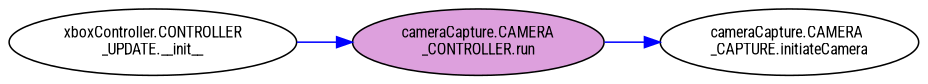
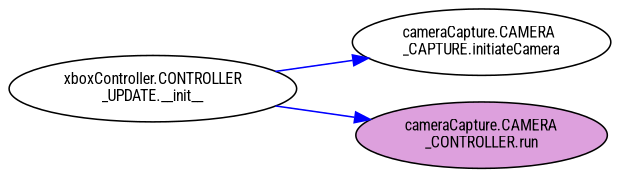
edge "cameraCapture.CAMERA _CONTROLLER.run" -> "cameraCapture.CAMERA _CAPTURE.initiateCamera": now "xboxController.CONTROLLER _UPDATE.__init__" -> "cameraCapture.CAMERA _CAPTURE.initiateCamera"
